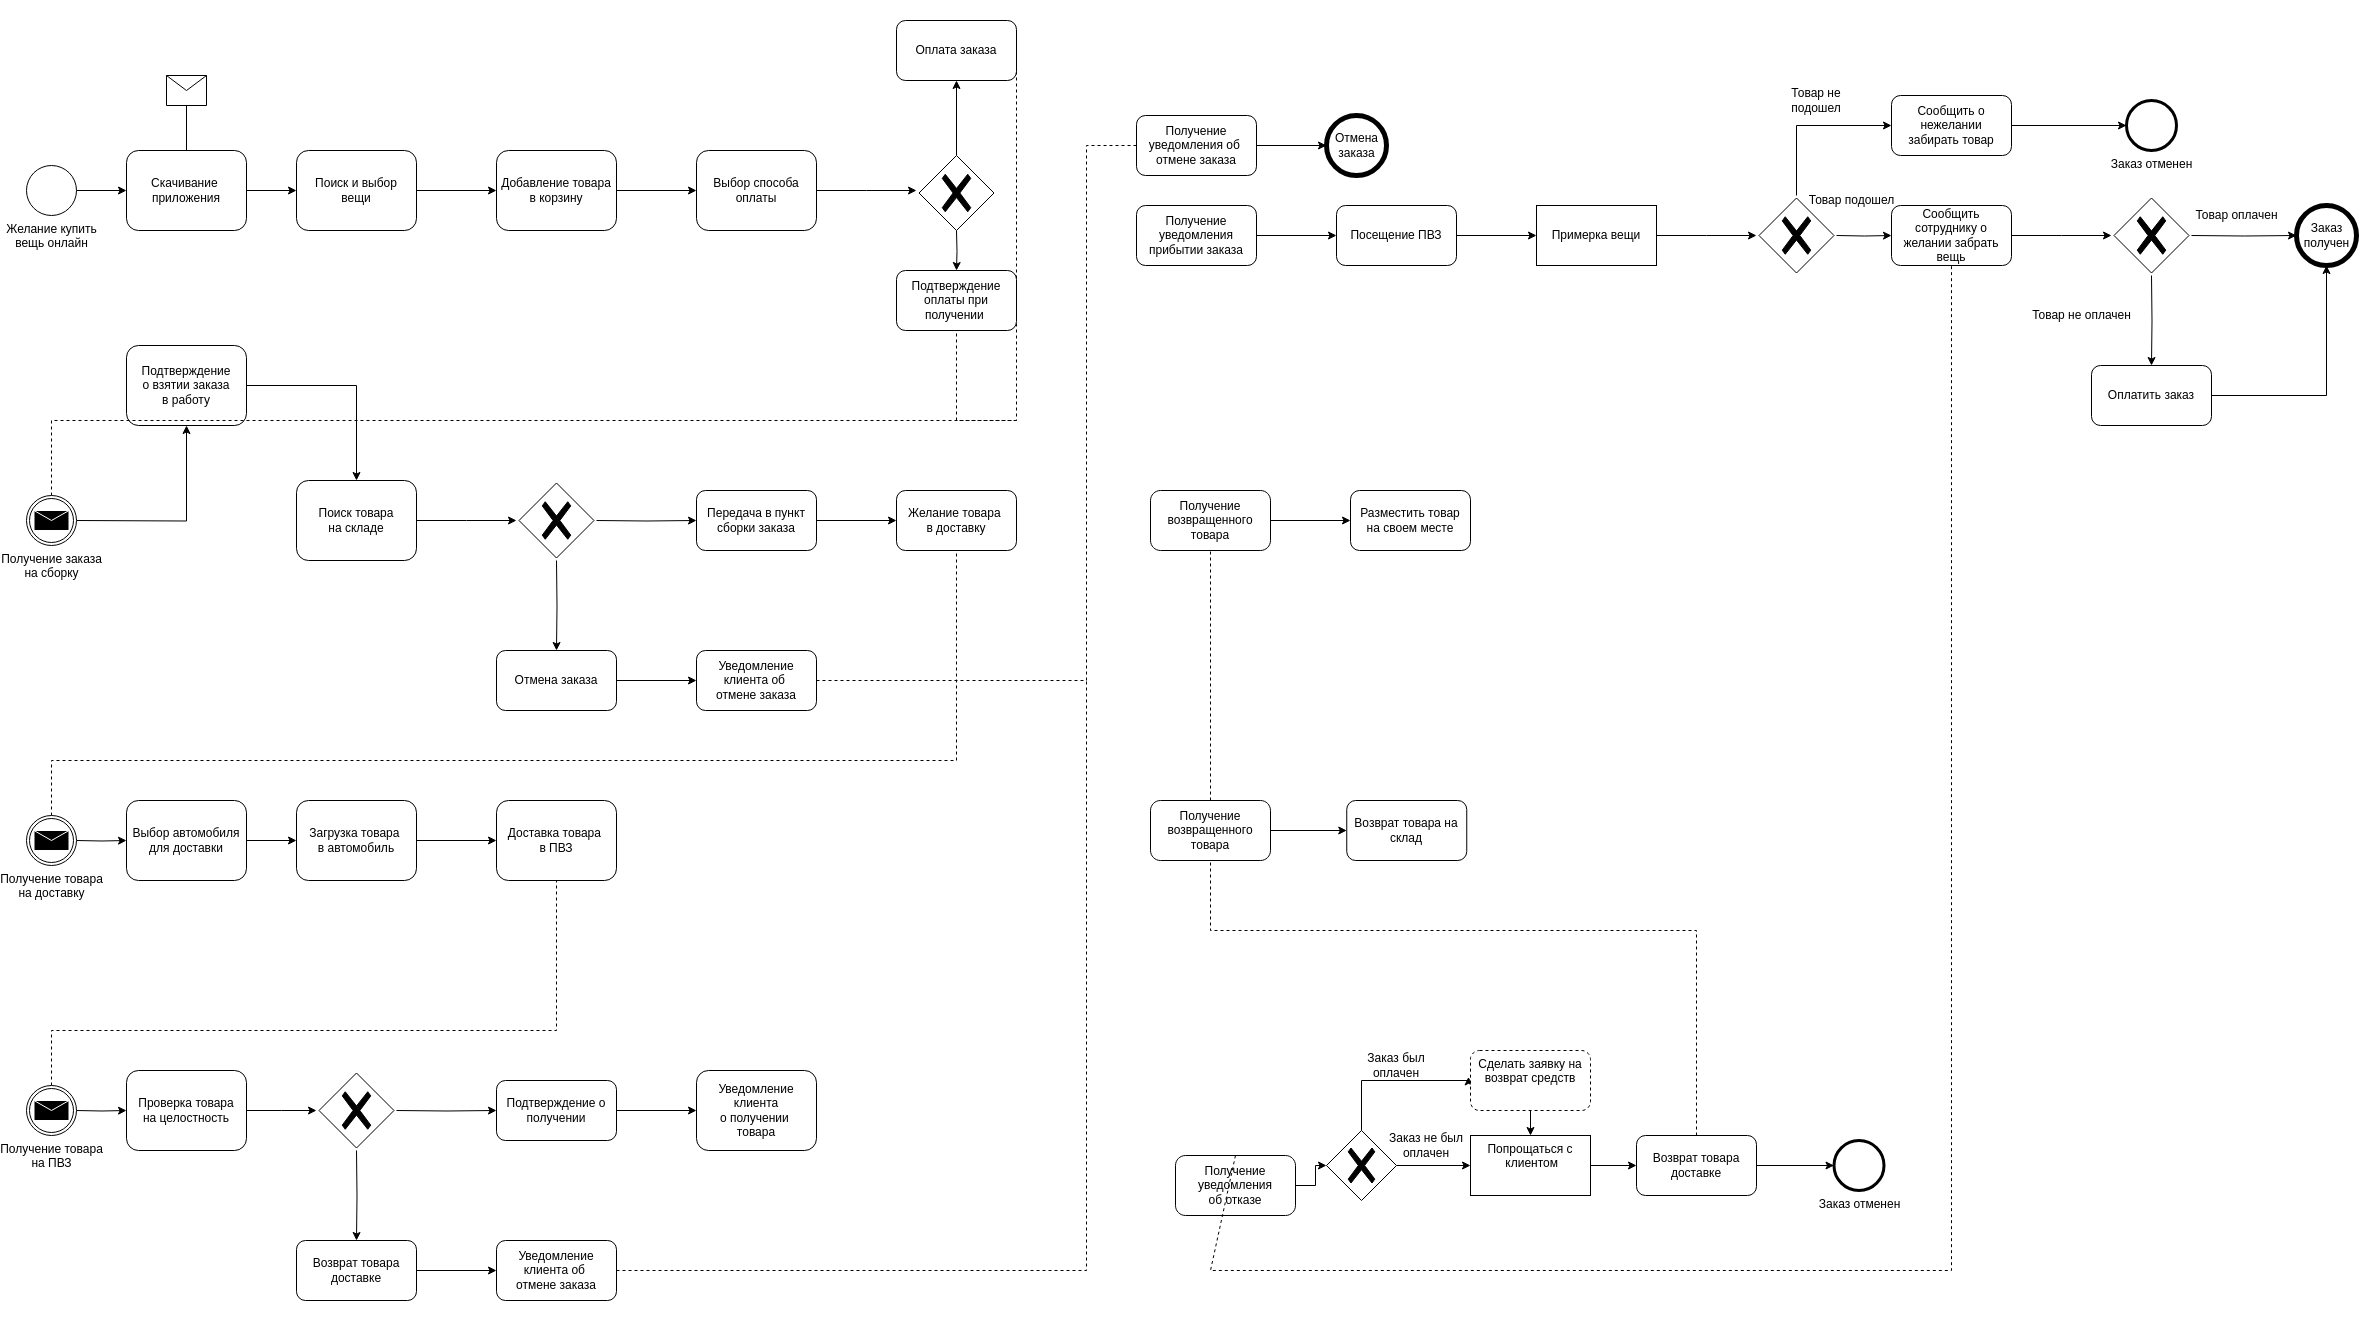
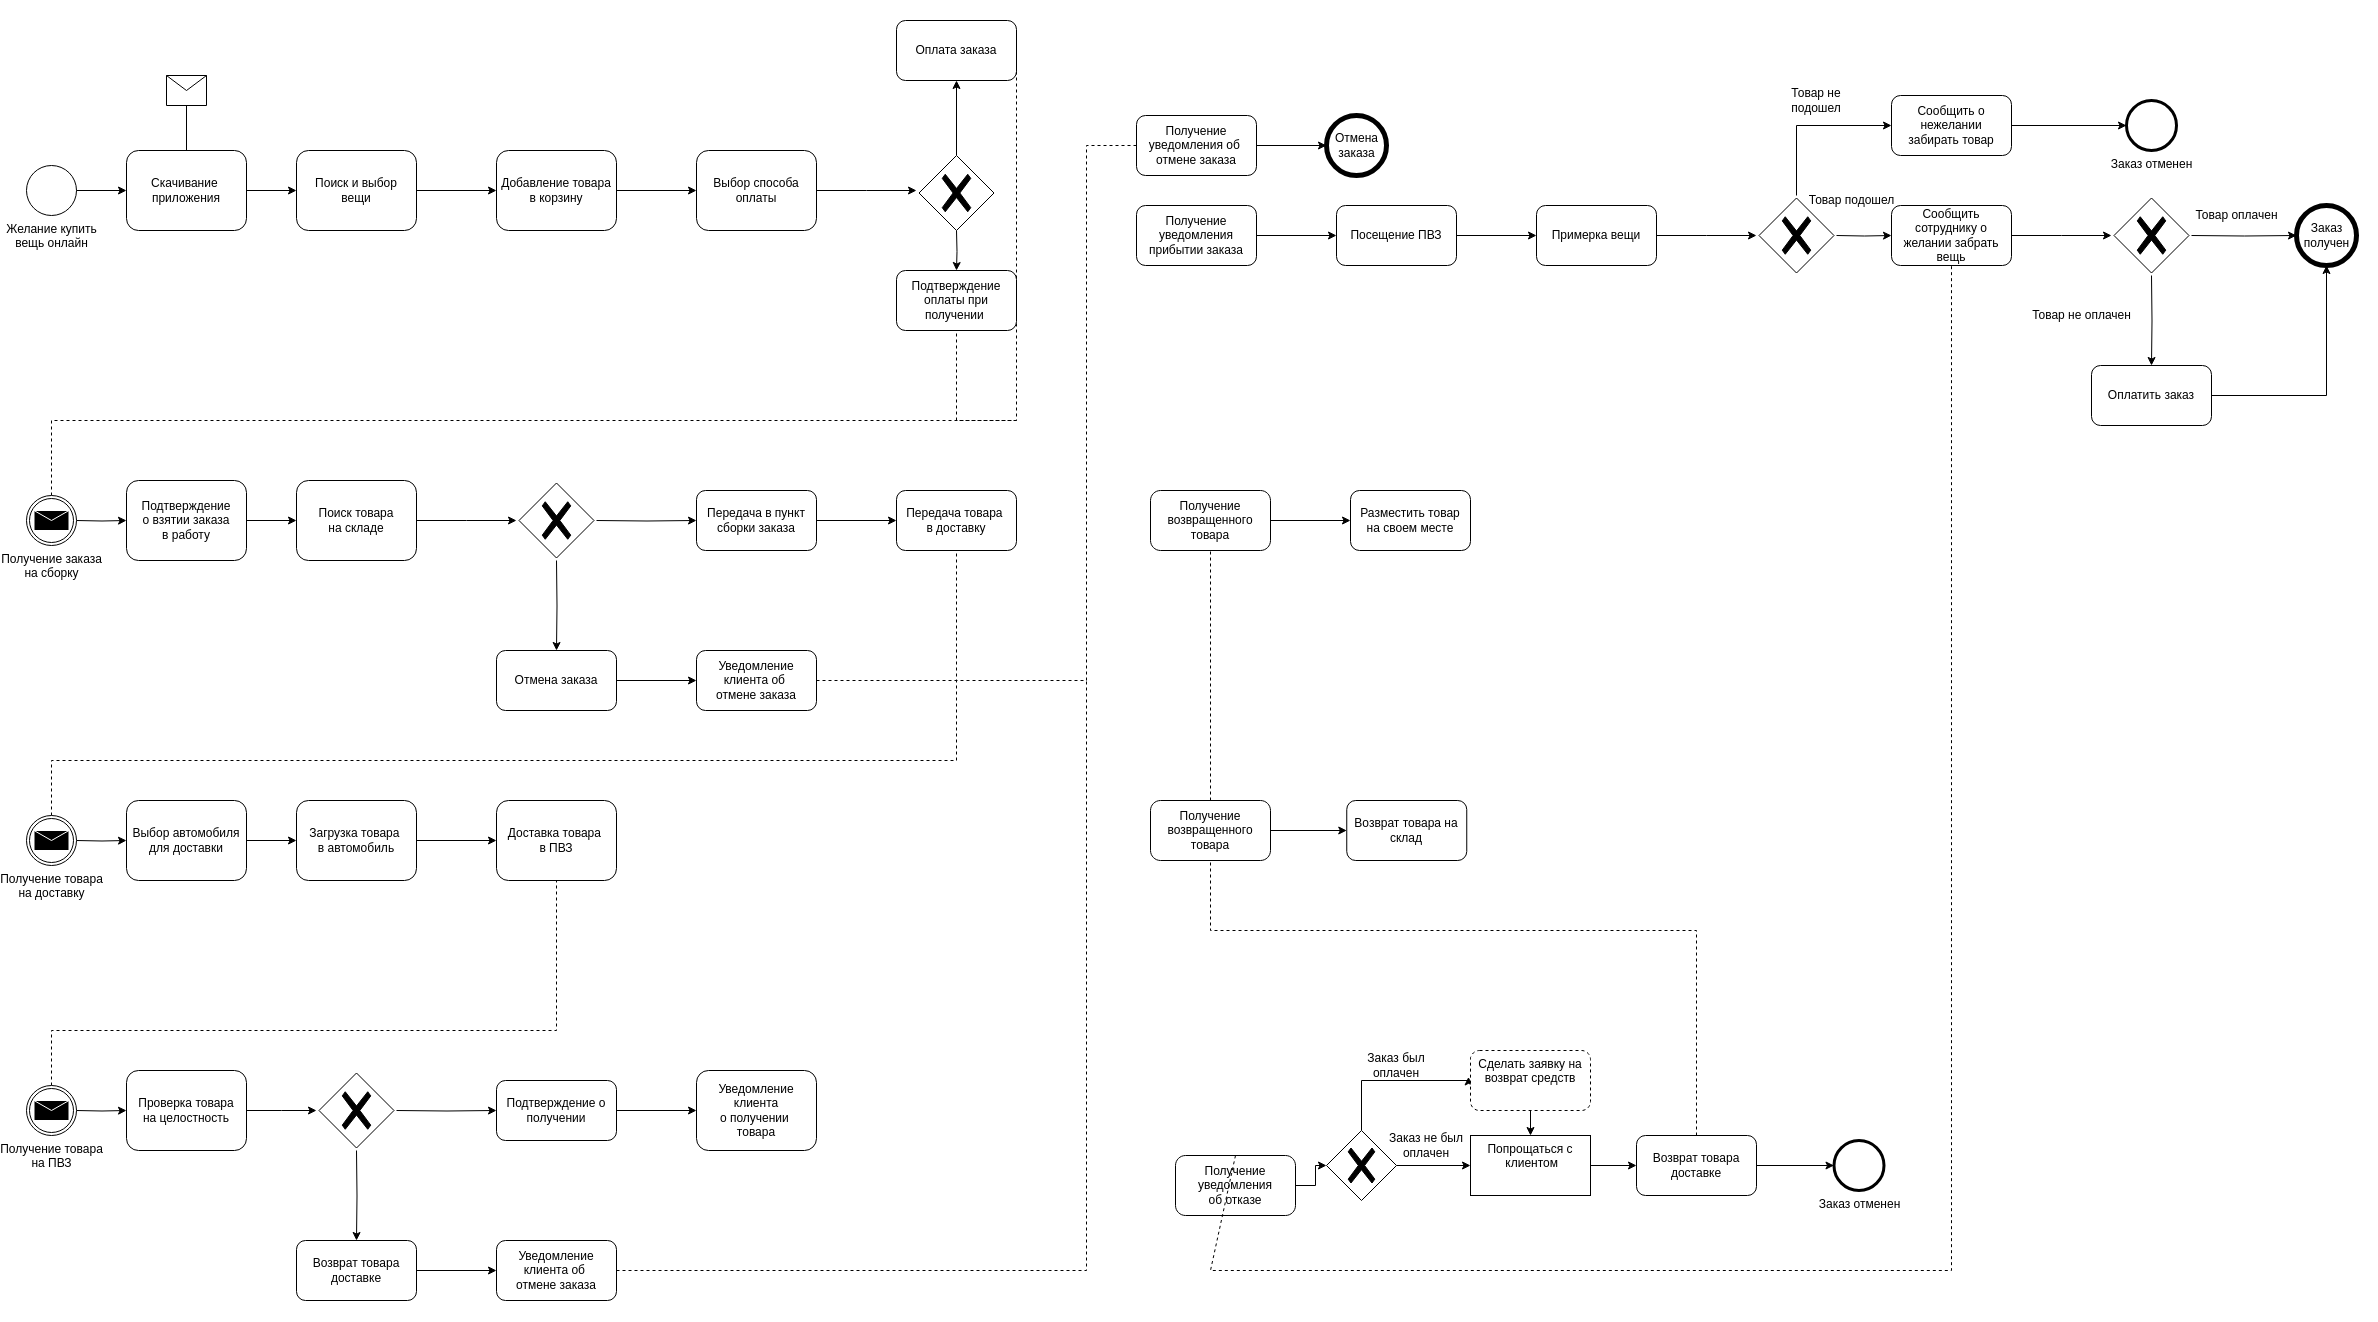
node "Примерка вещи": shape rectangle -> rounded rectangle
node "Подтверждение о взятии заказа в работу": moved (187, 386) -> (187, 521)
node "Желание товара в доставку": label "Желание товара в доставку" -> "Передача товара в доставку"
